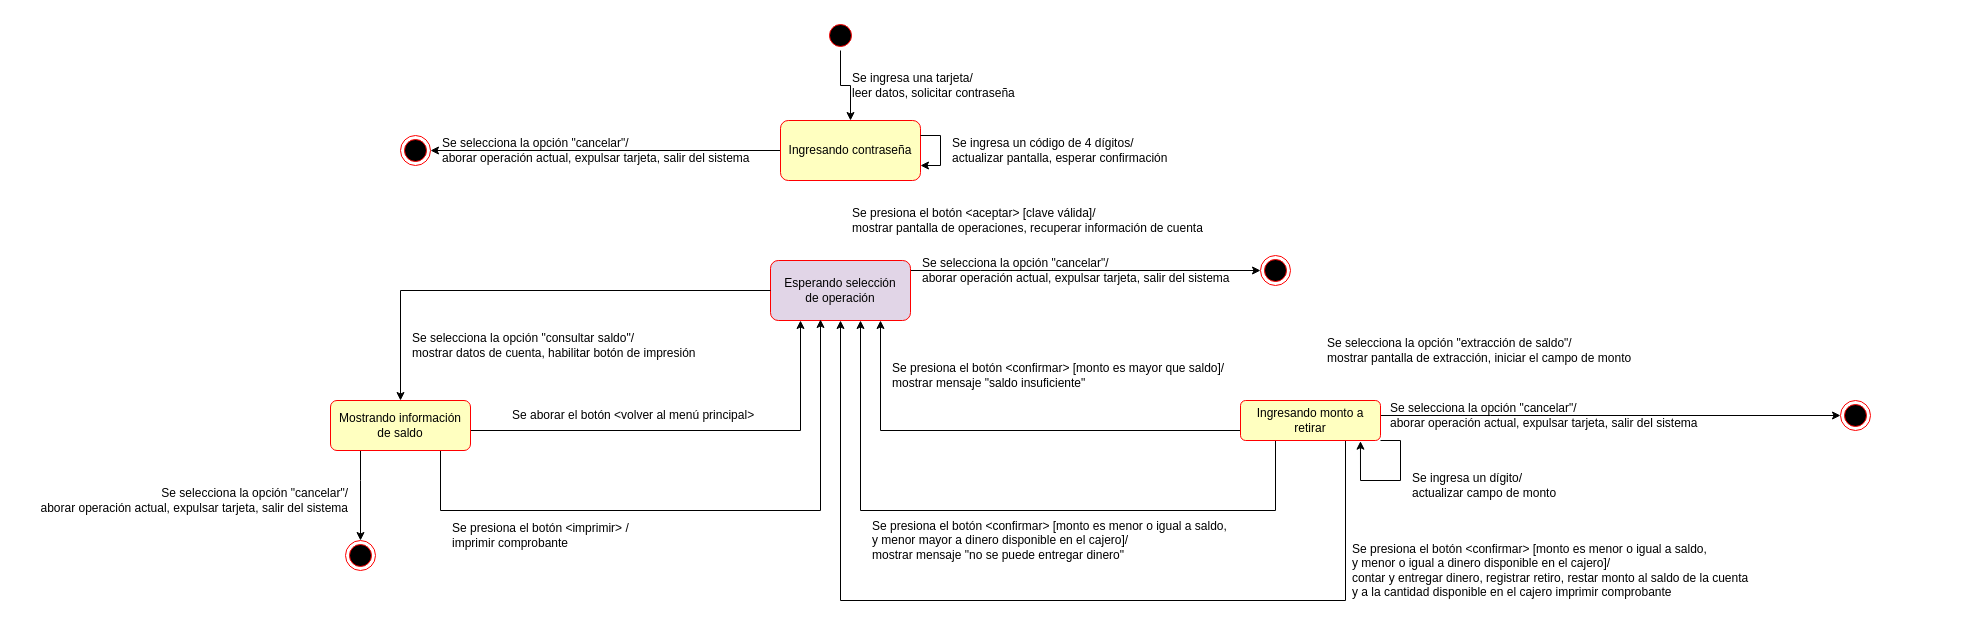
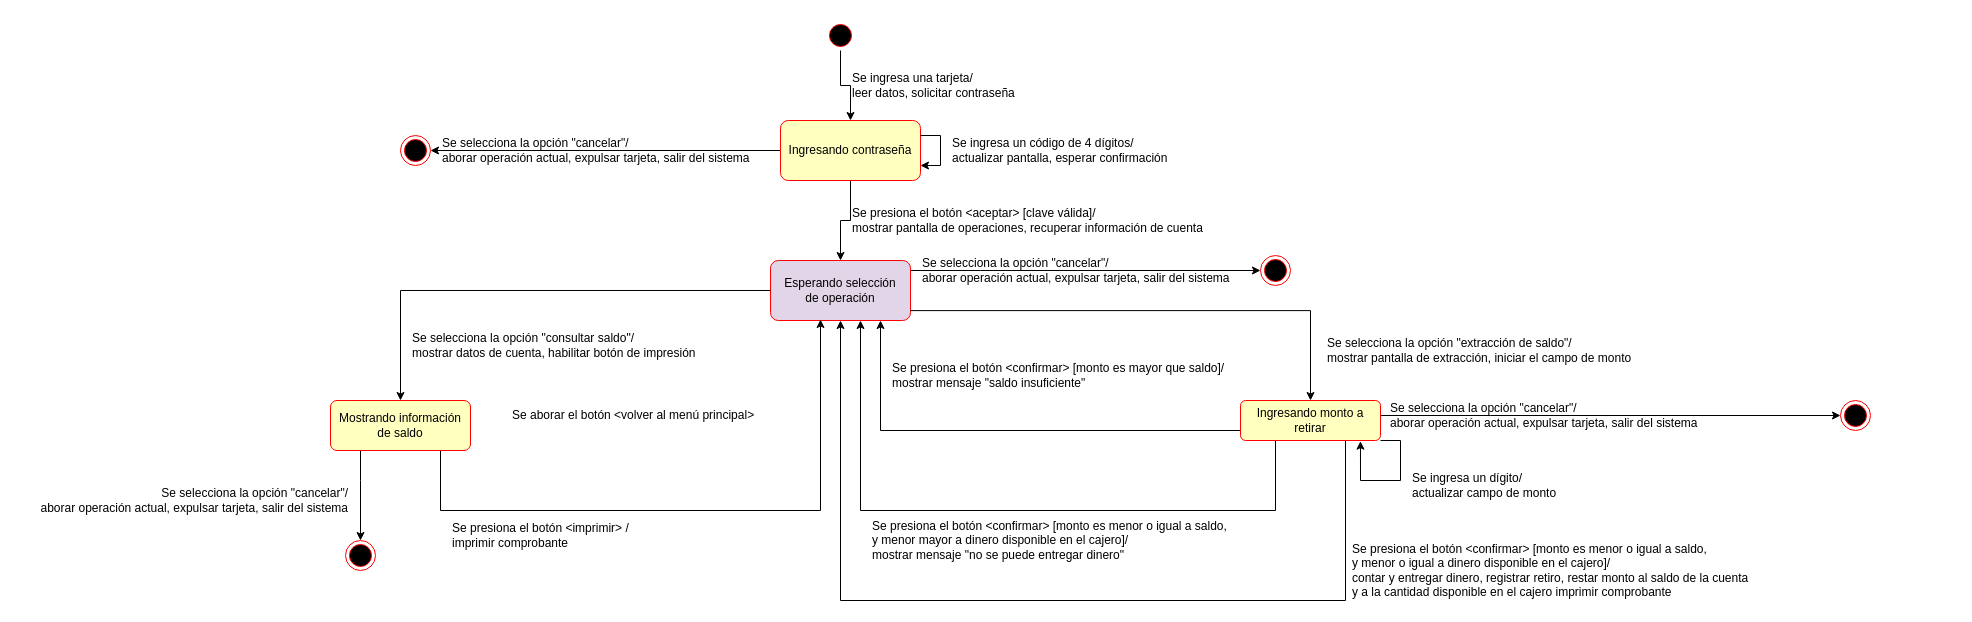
edge "Ingresando contraseña" -> "Esperando selección de operación": added
edge "Esperando selección de operación" -> "Ingresando monto a retirar": added
edge "Mostrando información de saldo" -> "Esperando selección de operación": removed
